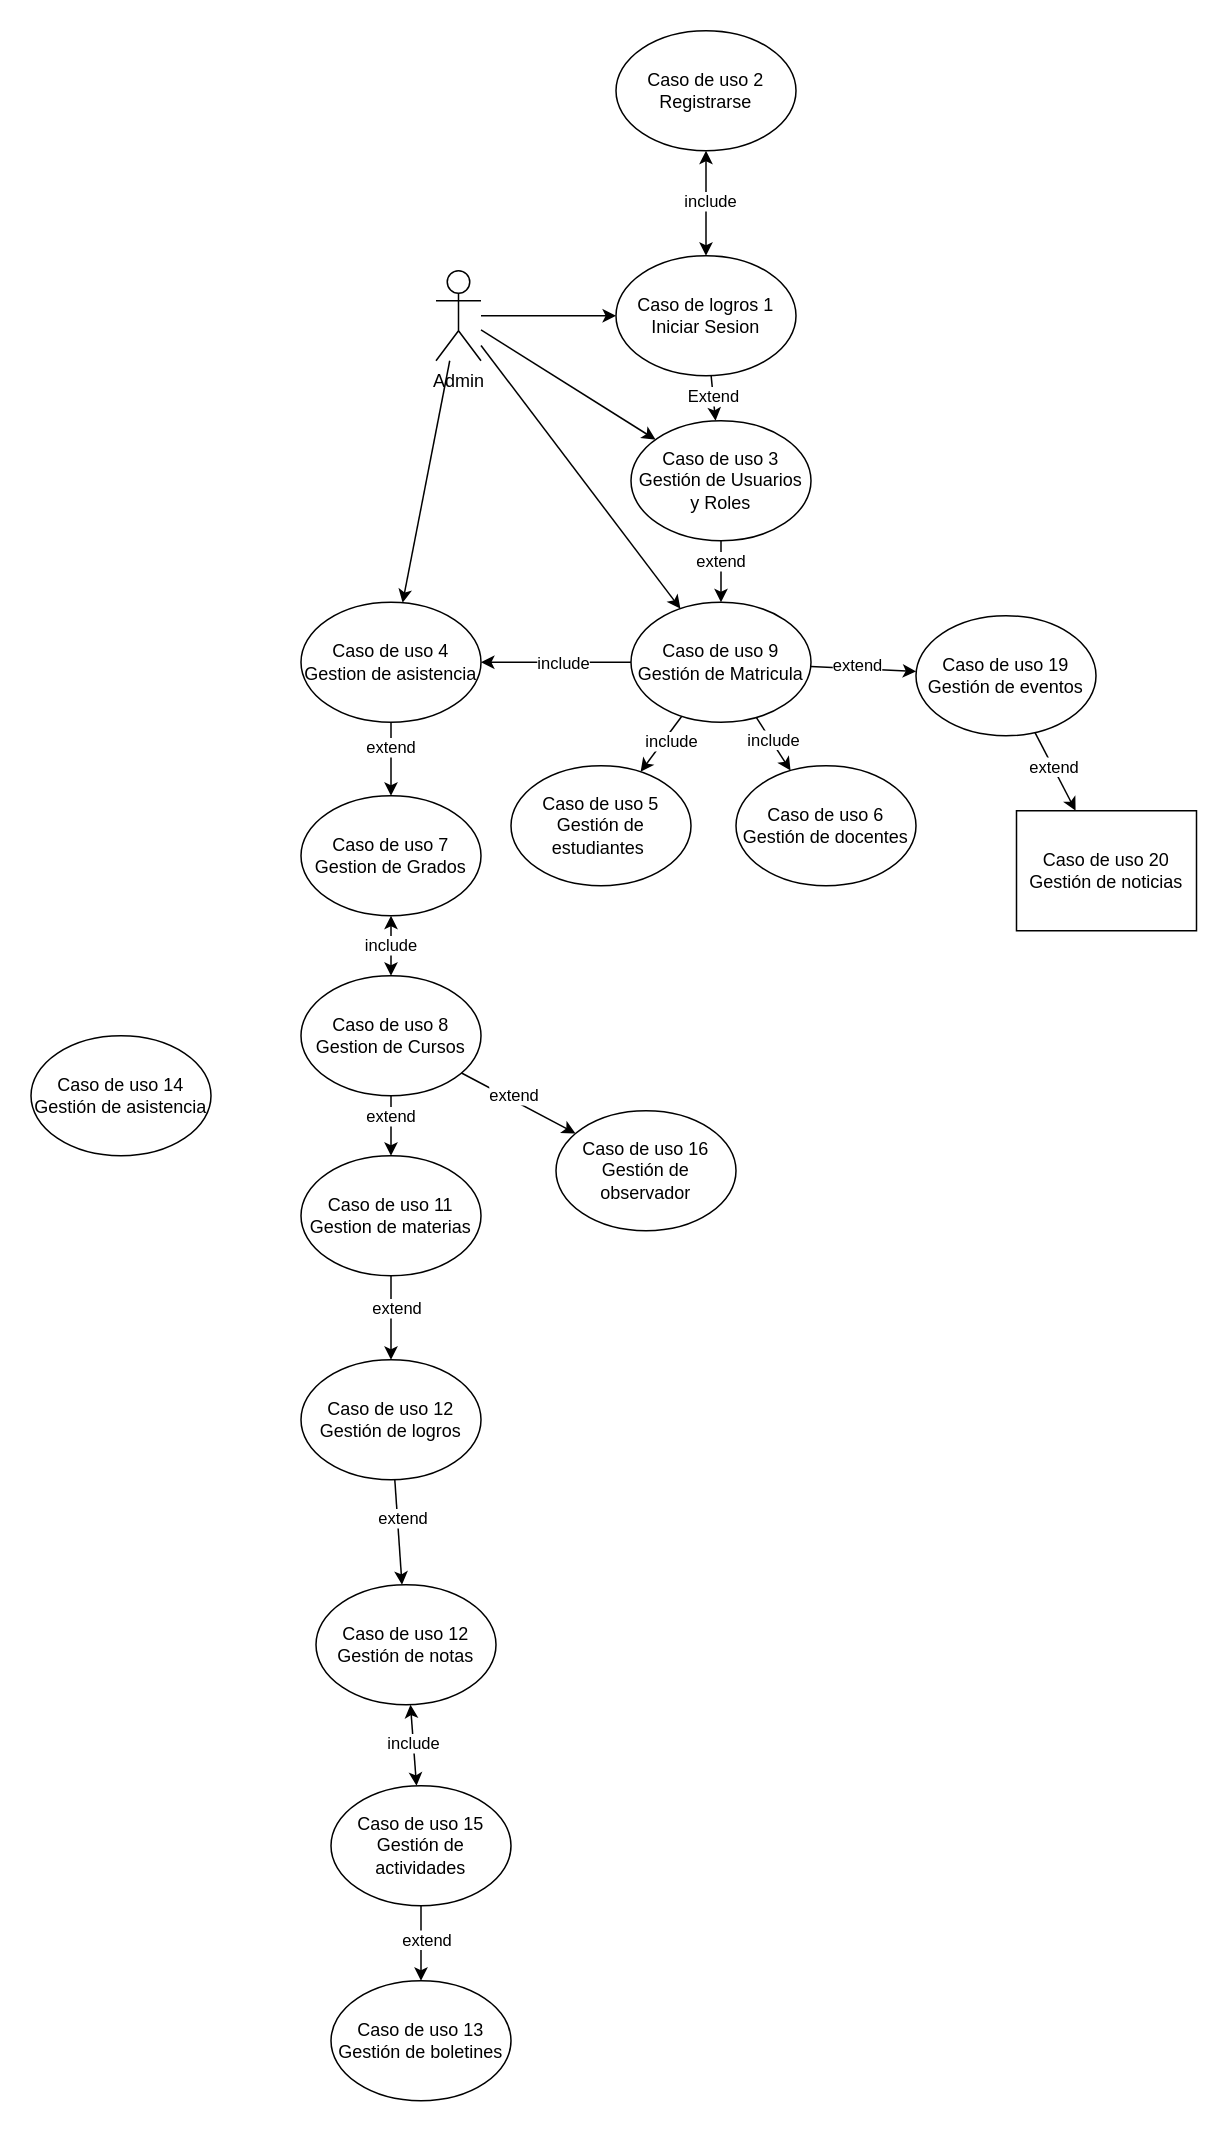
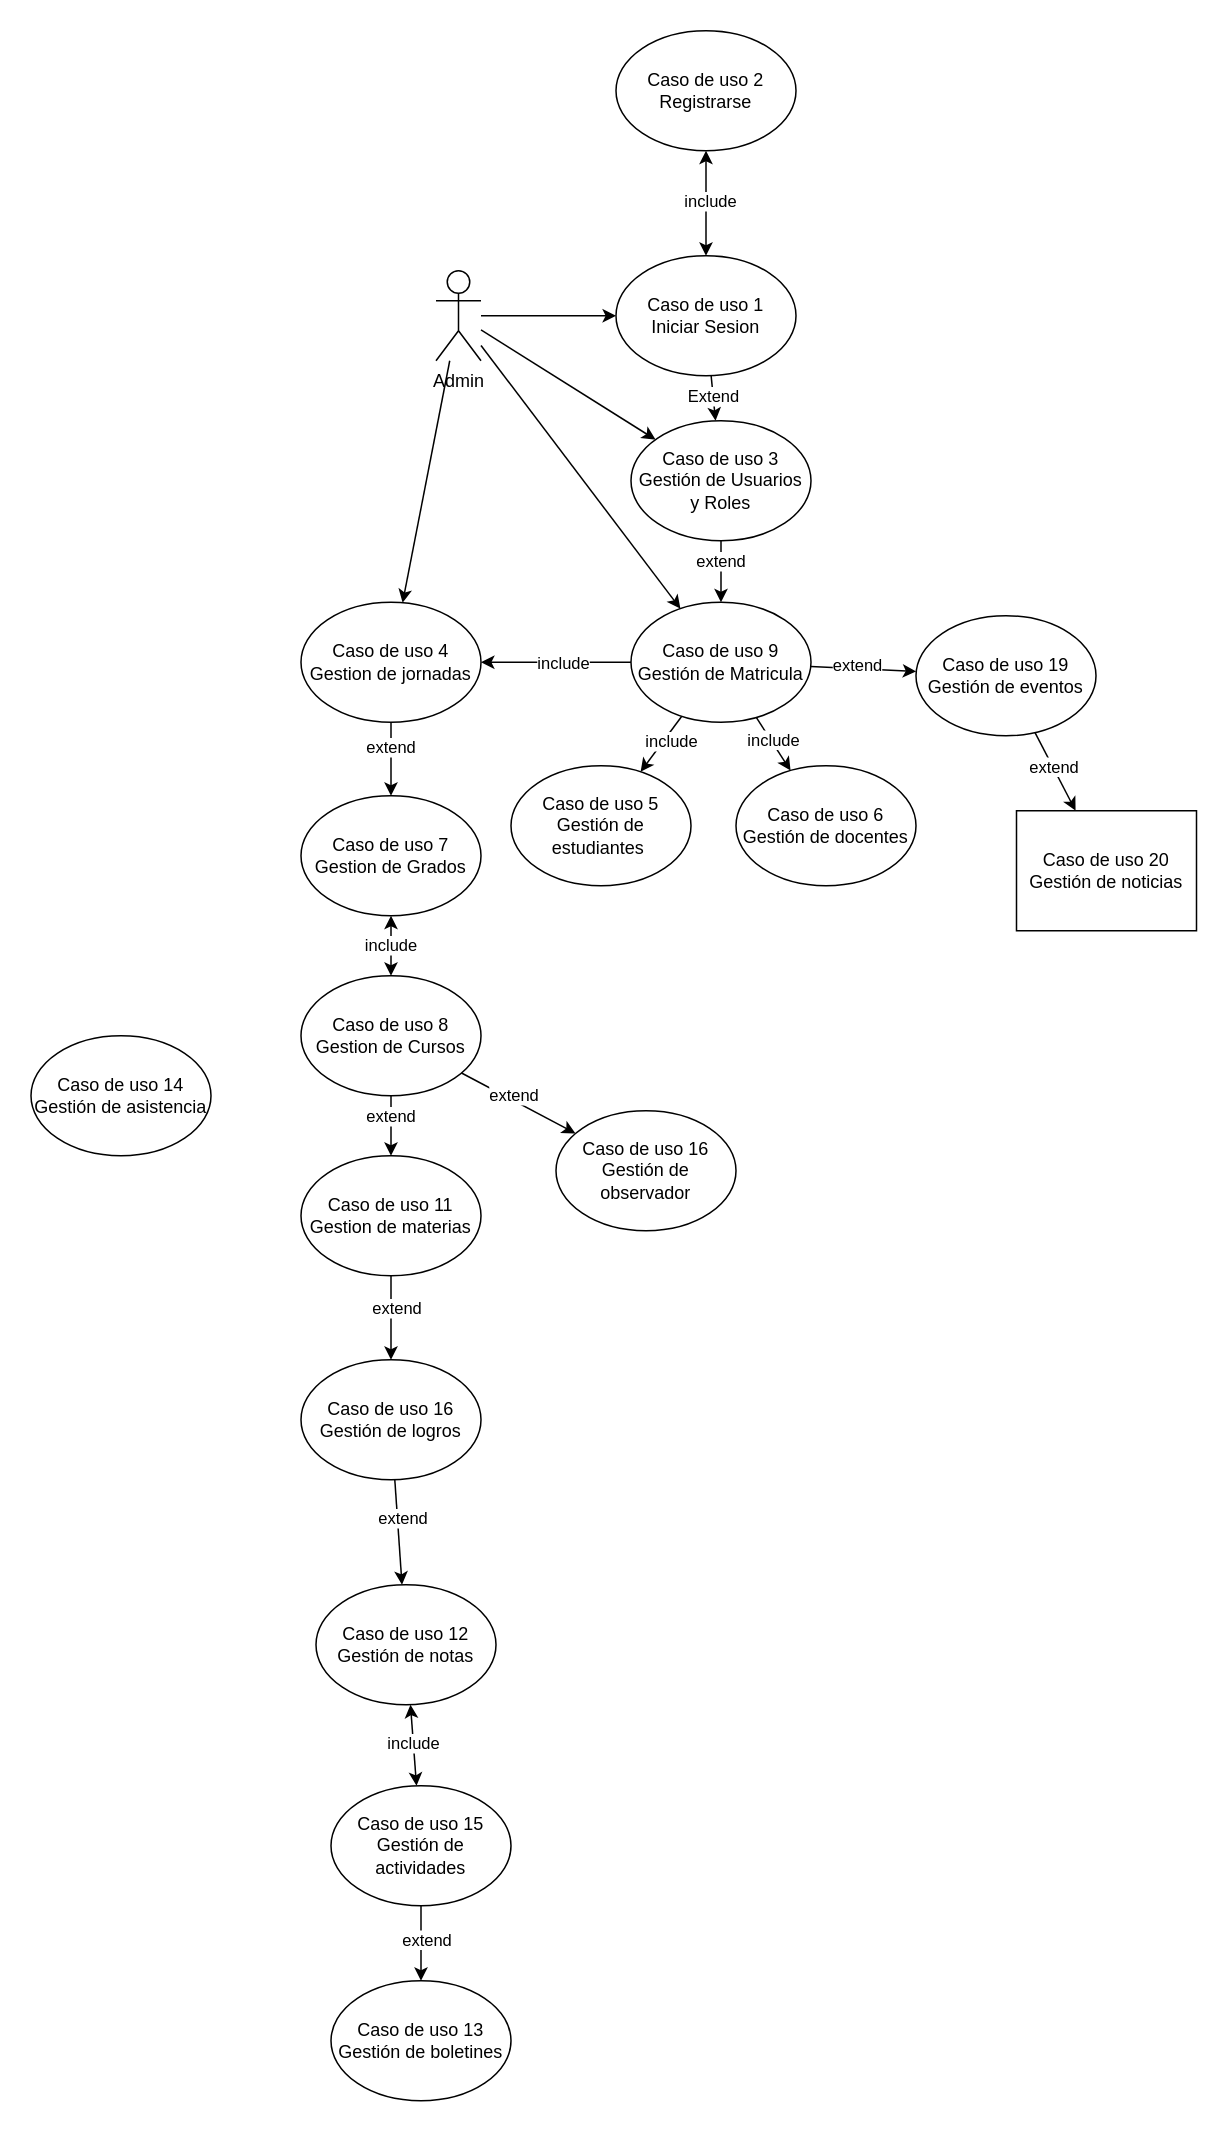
node "Caso de logros 1 Iniciar Sesion": label "Caso de logros 1 Iniciar Sesion" -> "Caso de uso 1 Iniciar Sesion"
node "Caso de uso 4 Gestion de asistencia": label "Caso de uso 4 Gestion de asistencia" -> "Caso de uso 4 Gestion de jornadas"
node "Caso de uso 12 Gestión de logros": label "Caso de uso 12 Gestión de logros" -> "Caso de uso 16 Gestión de logros"
